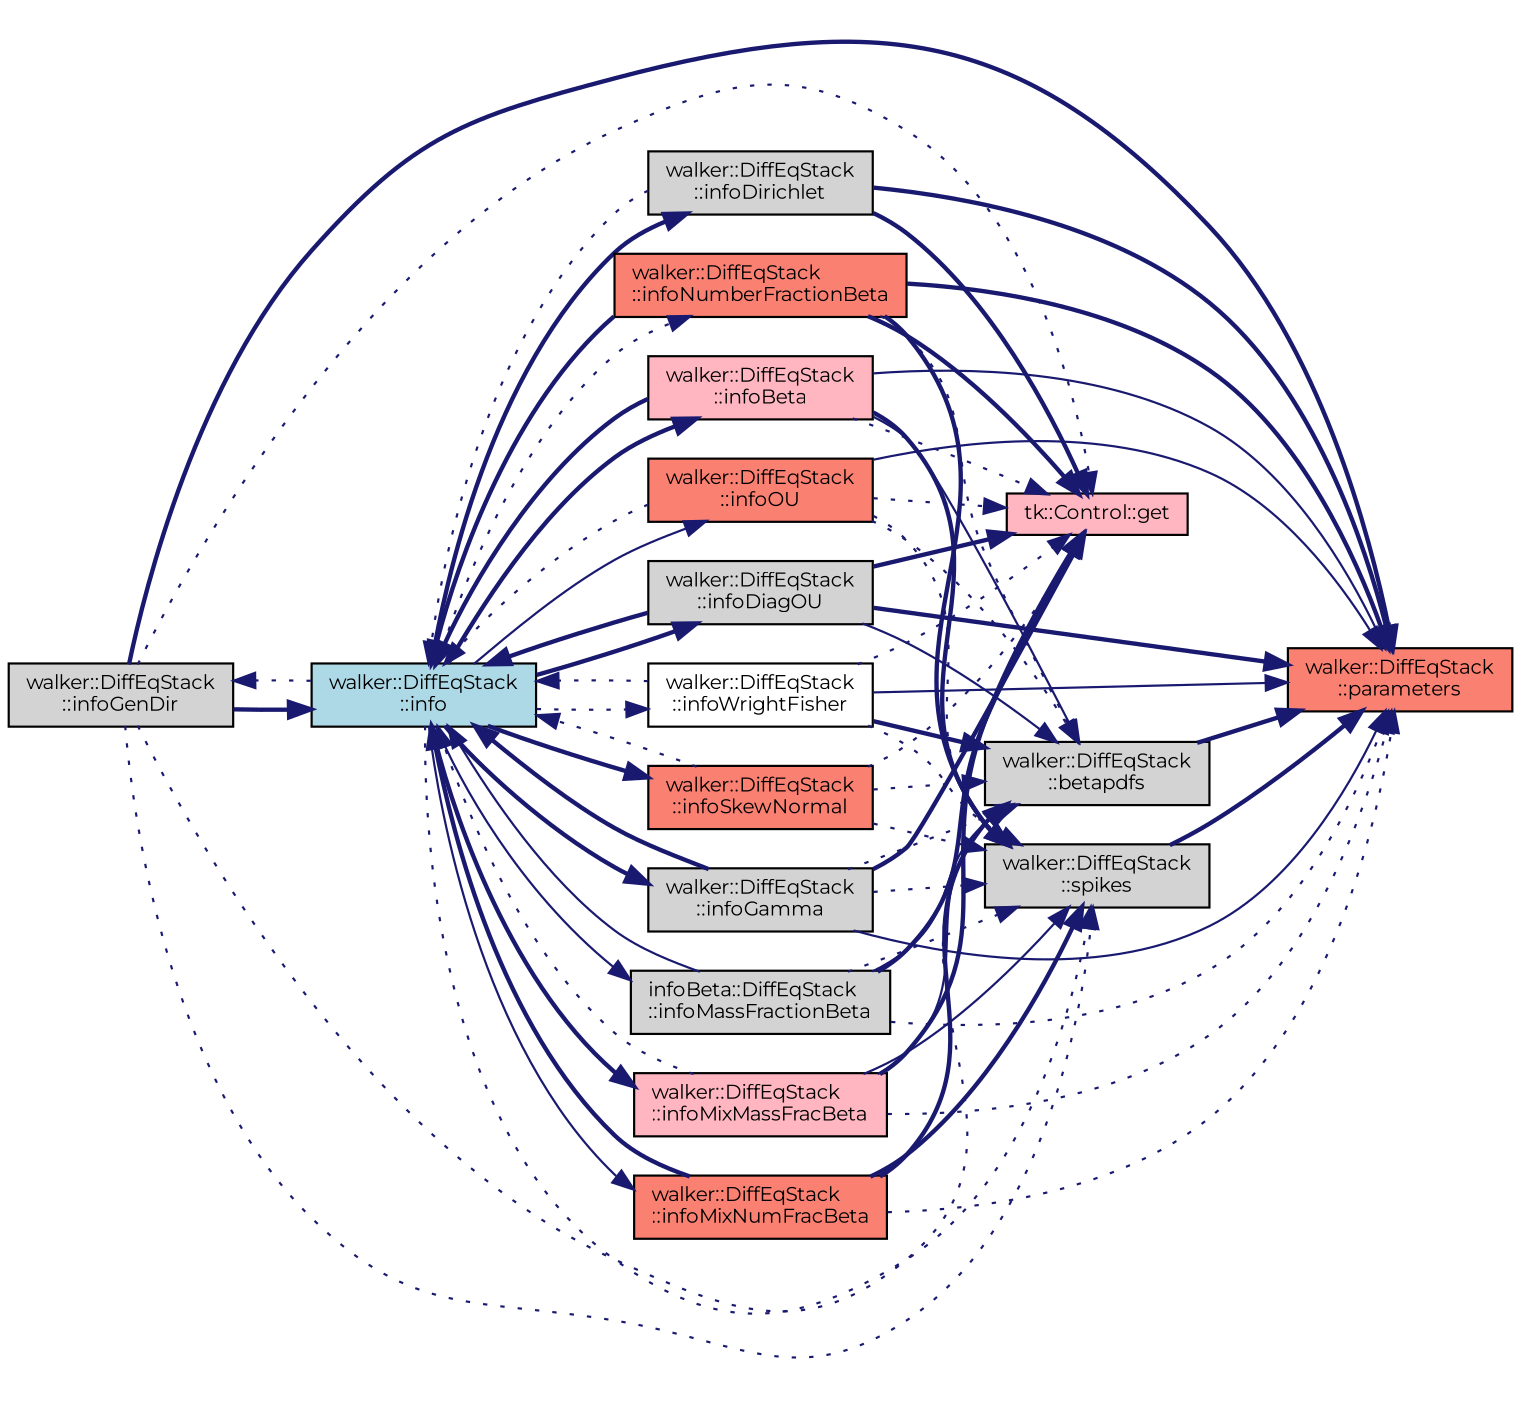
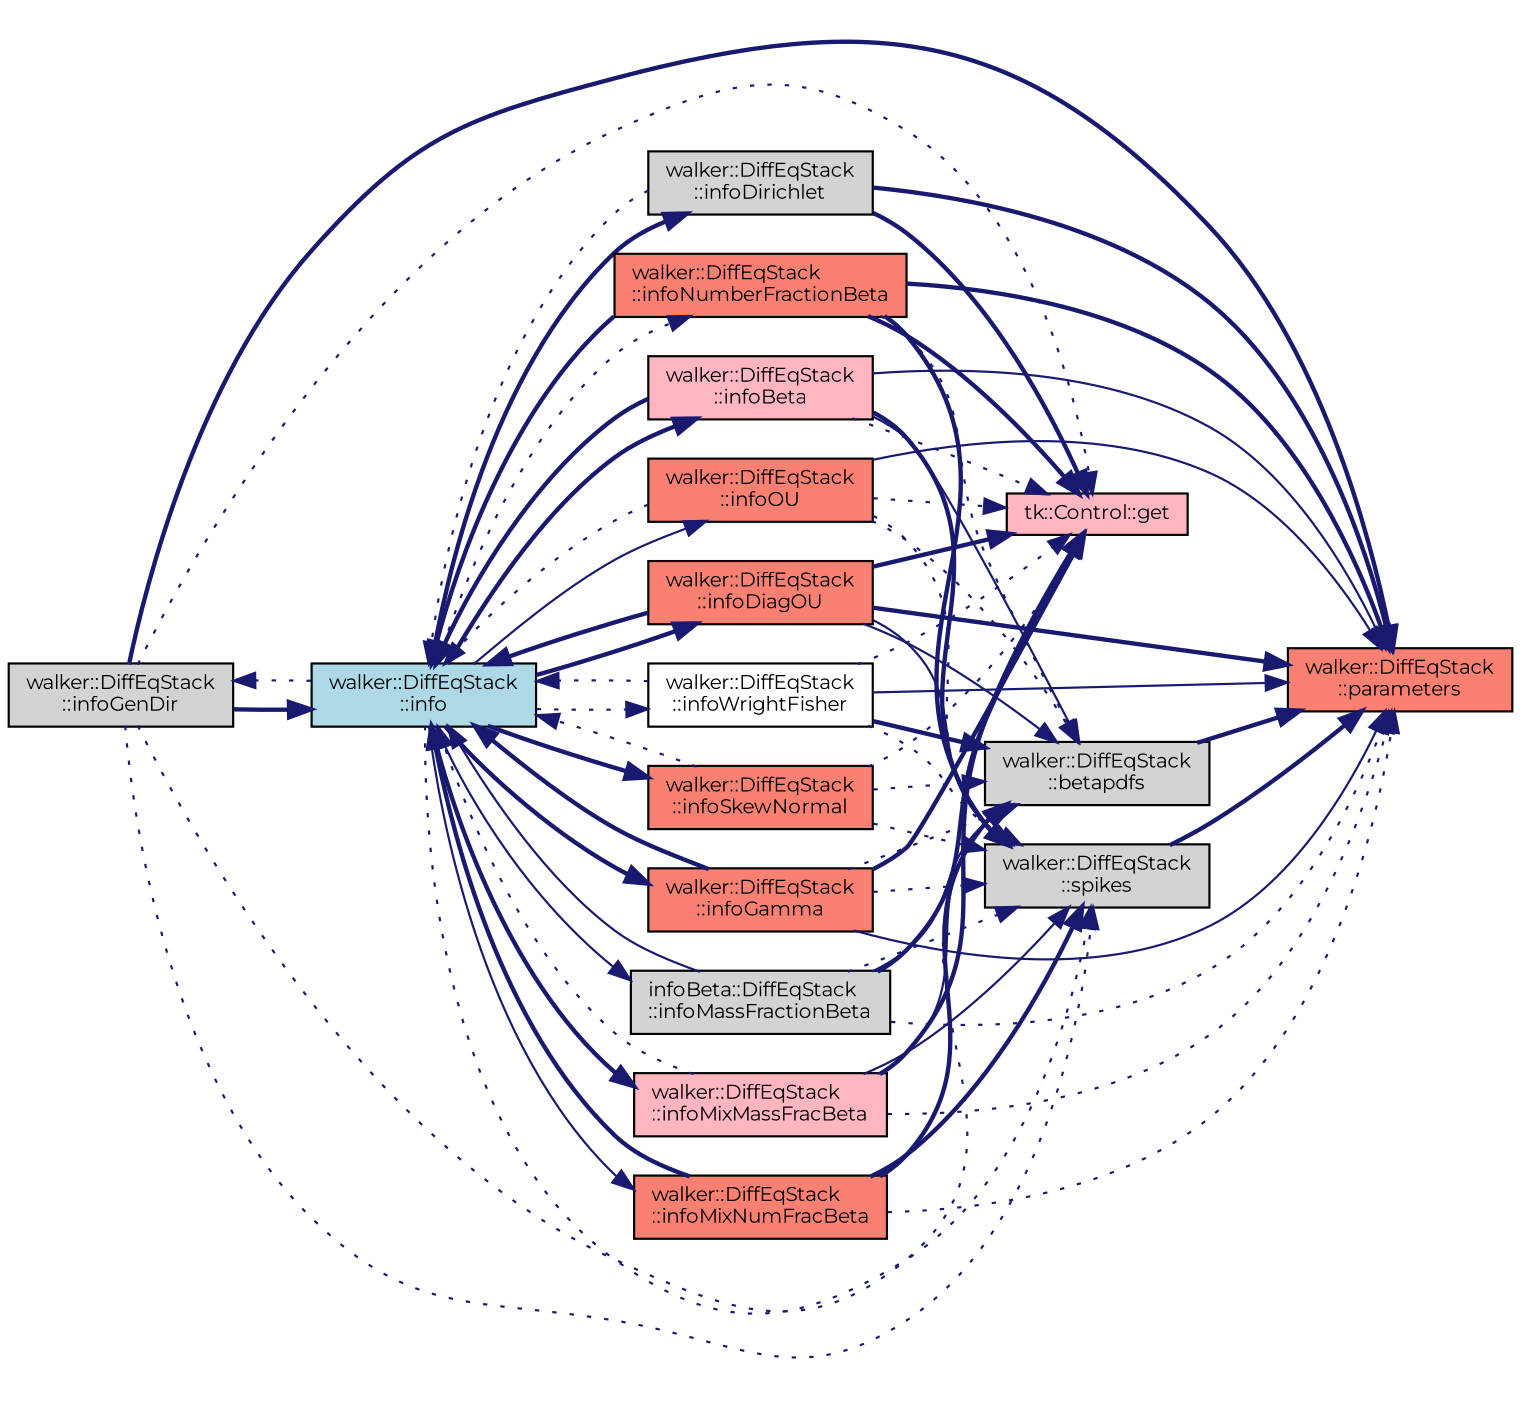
node "walker::DiffEqStack ::infoDiagOU": fillcolor lightgrey -> salmon
edge "walker::DiffEqStack ::infoDiagOU" -> "walker::DiffEqStack ::spikes": added
node "walker::DiffEqStack ::infoGamma": fillcolor lightgrey -> salmon
